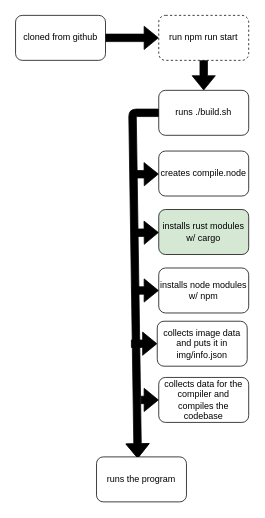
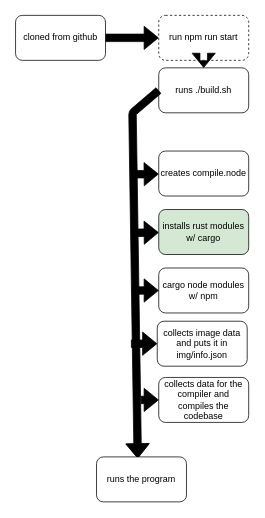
node "runs ./build.sh": moved (204, 113) -> (204, 90)
node "installs node modules w/ npm": label "installs node modules w/ npm" -> "cargo node modules w/ npm"
